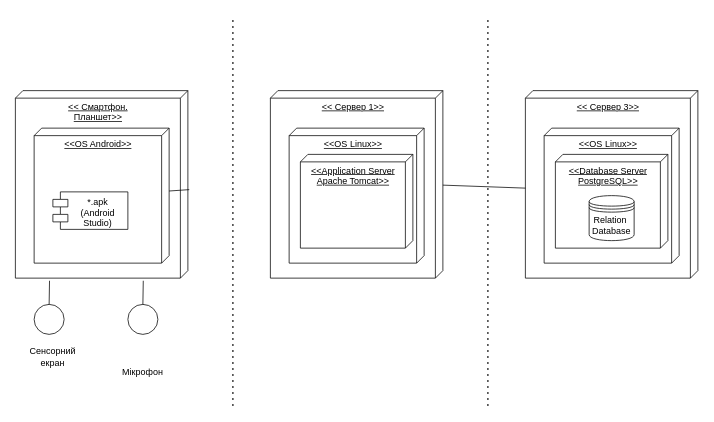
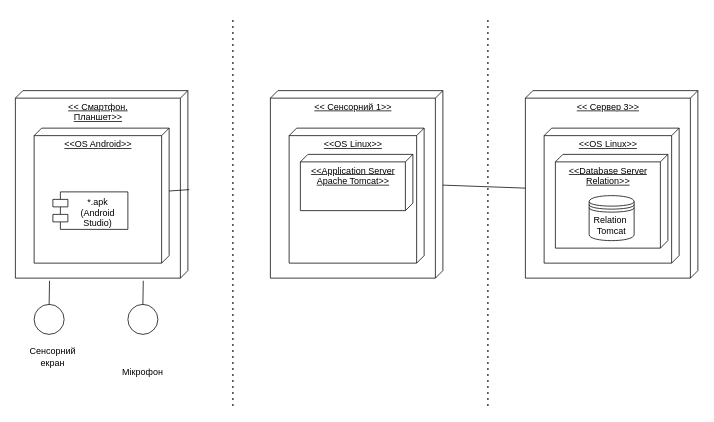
node "<< Сервер 1>>": label "<< Сервер 1>>" -> "<< Сенcорний 1>>"
node "<<Database Server PostgreSQL>>": label "<<Database Server PostgreSQL>>" -> "<<Database Server Relation>>"
node "<<Application Server Apache Tomcat>>": size 113x94 -> 113x56
node "Relation Database": label "Relation Database" -> "Relation Tomcat"
